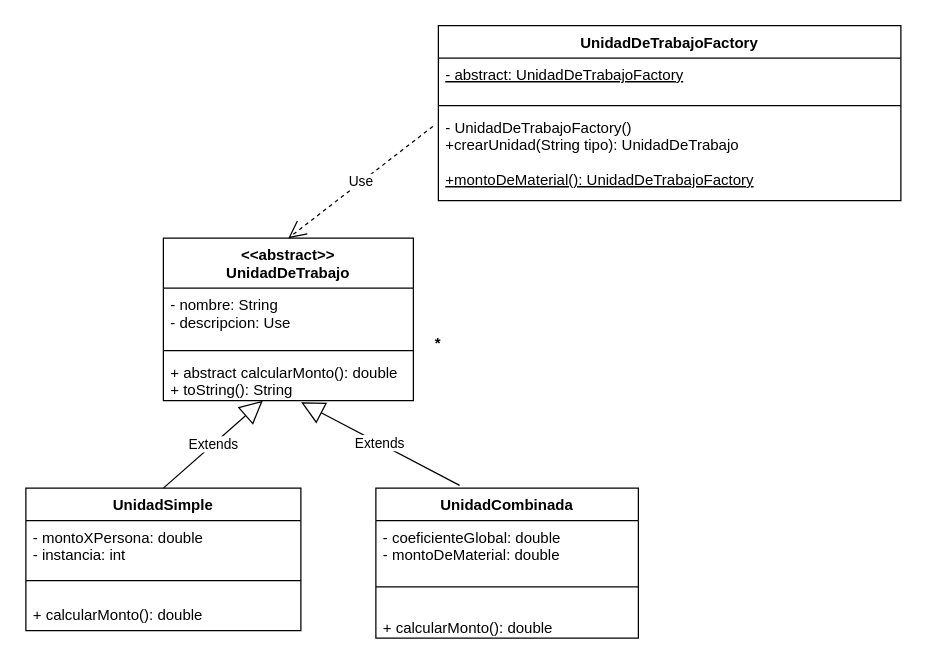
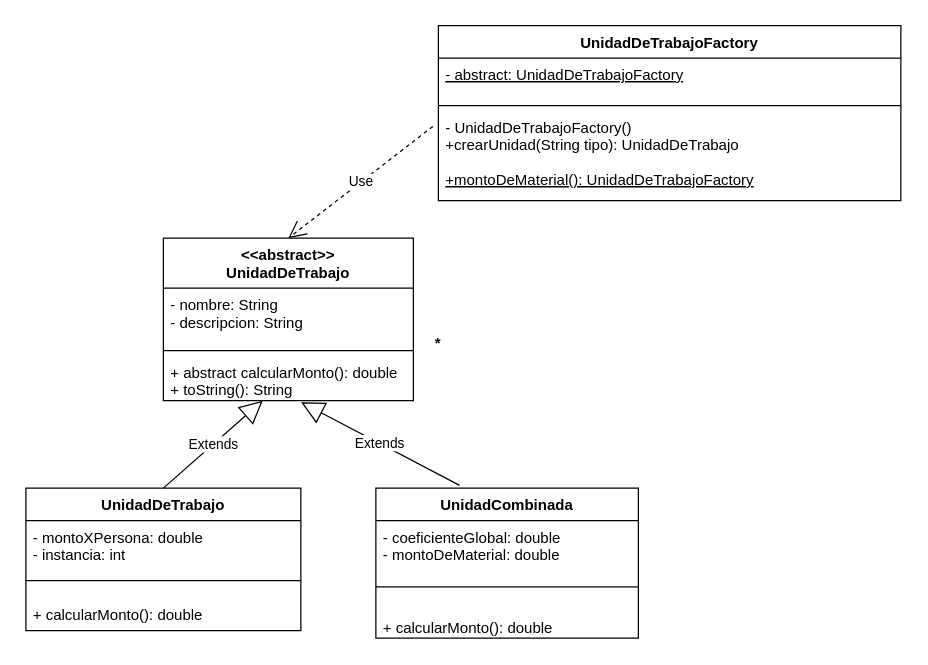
node "- nombre: String - descripcion: Use": label "- nombre: String - descripcion: Use" -> "- nombre: String - descripcion: String"
node "UnidadSimple": label "UnidadSimple" -> "UnidadDeTrabajo"
